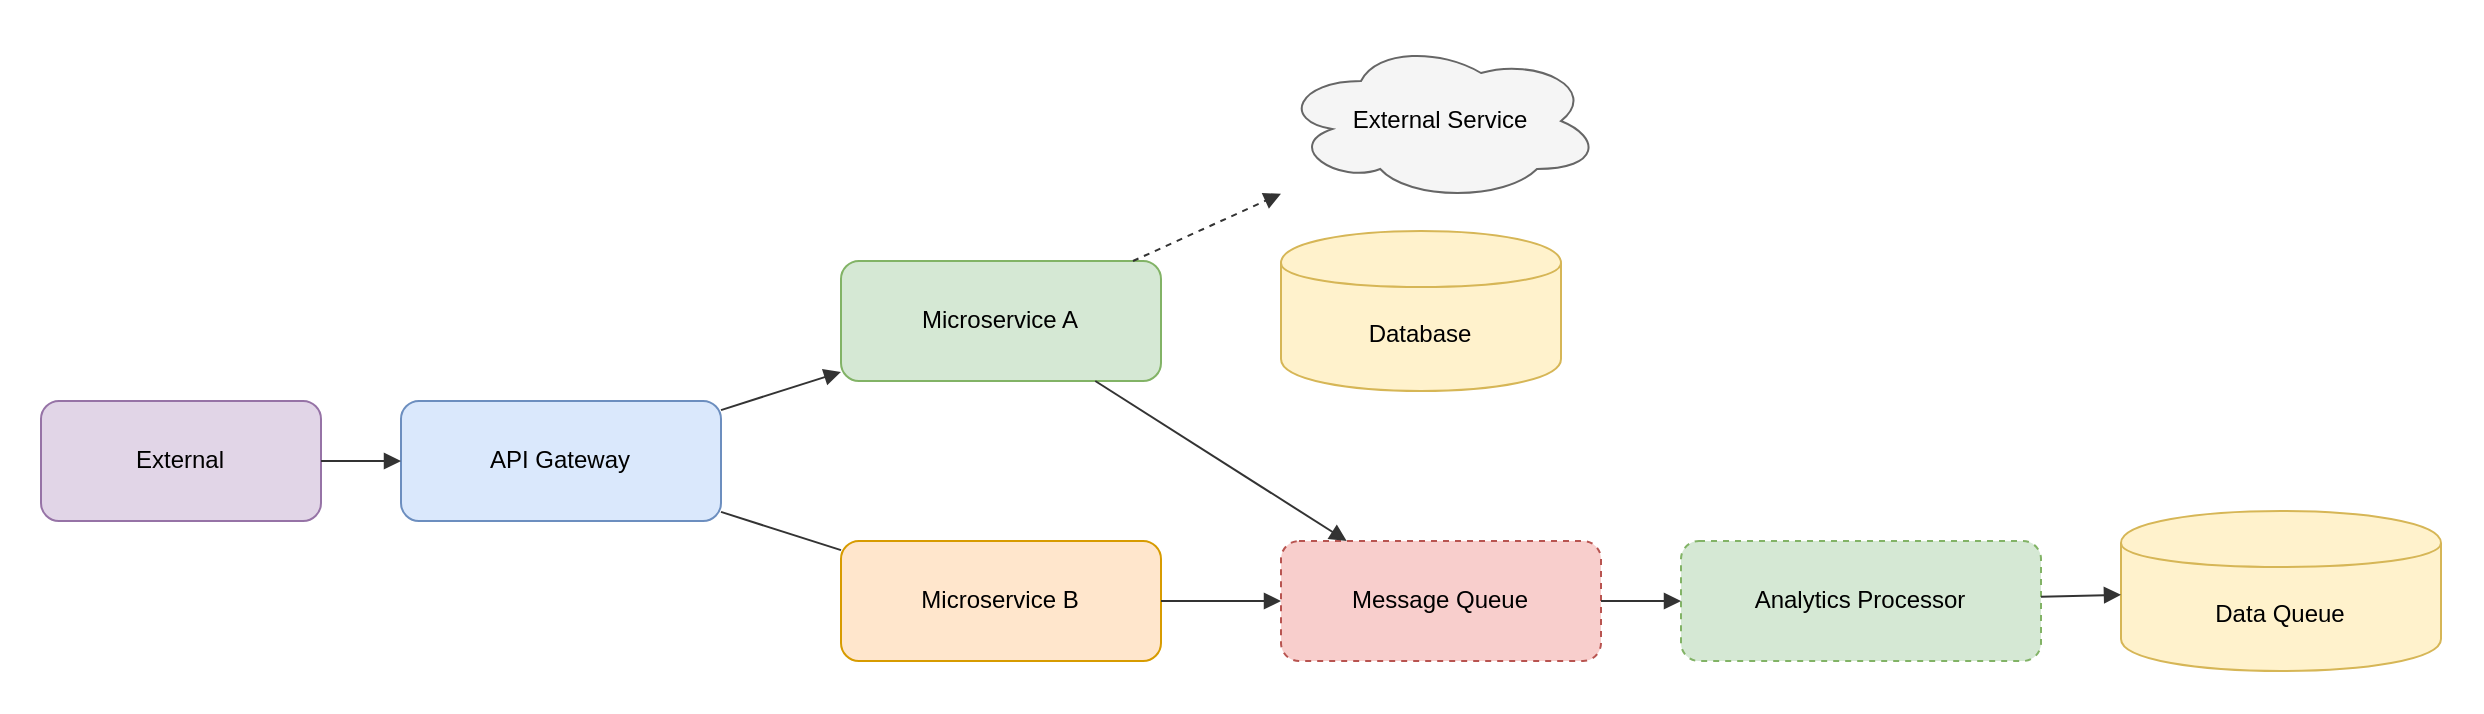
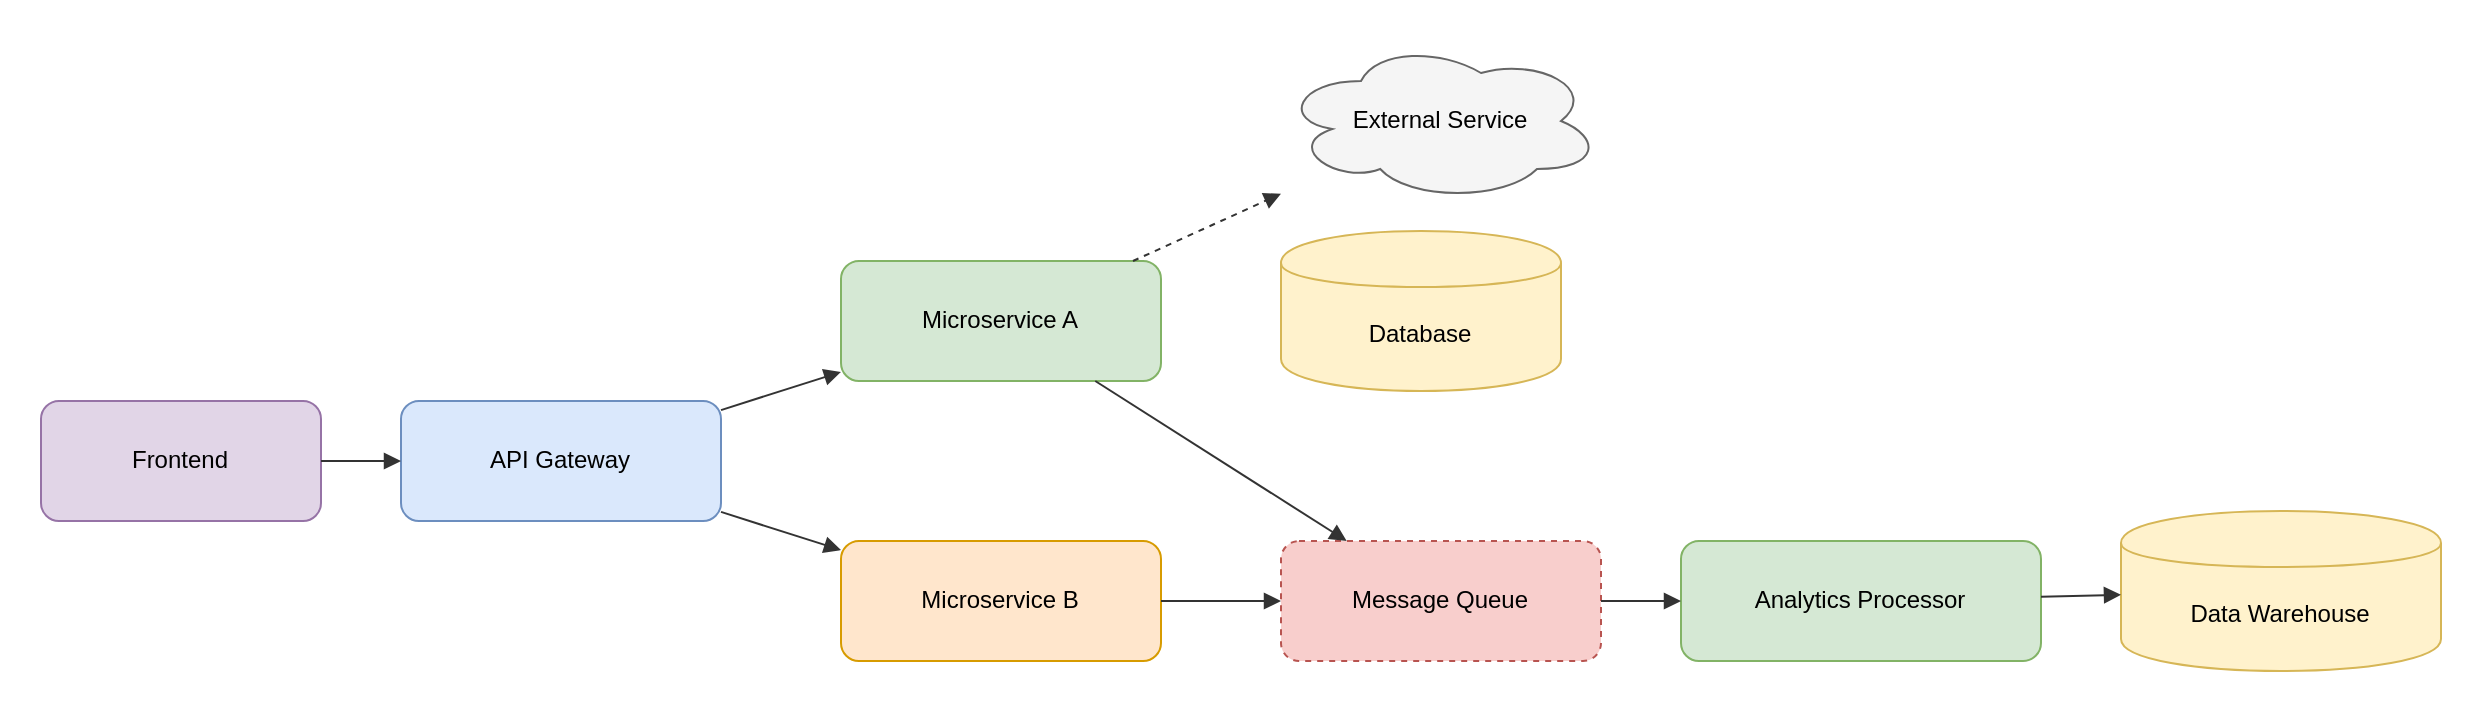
node "External": label "External" -> "Frontend"
edge "API Gateway" -- "Microservice B": arrowhead none -> block
node "Analytics Processor": style dashed -> solid
node "Data Queue": label "Data Queue" -> "Data Warehouse"
